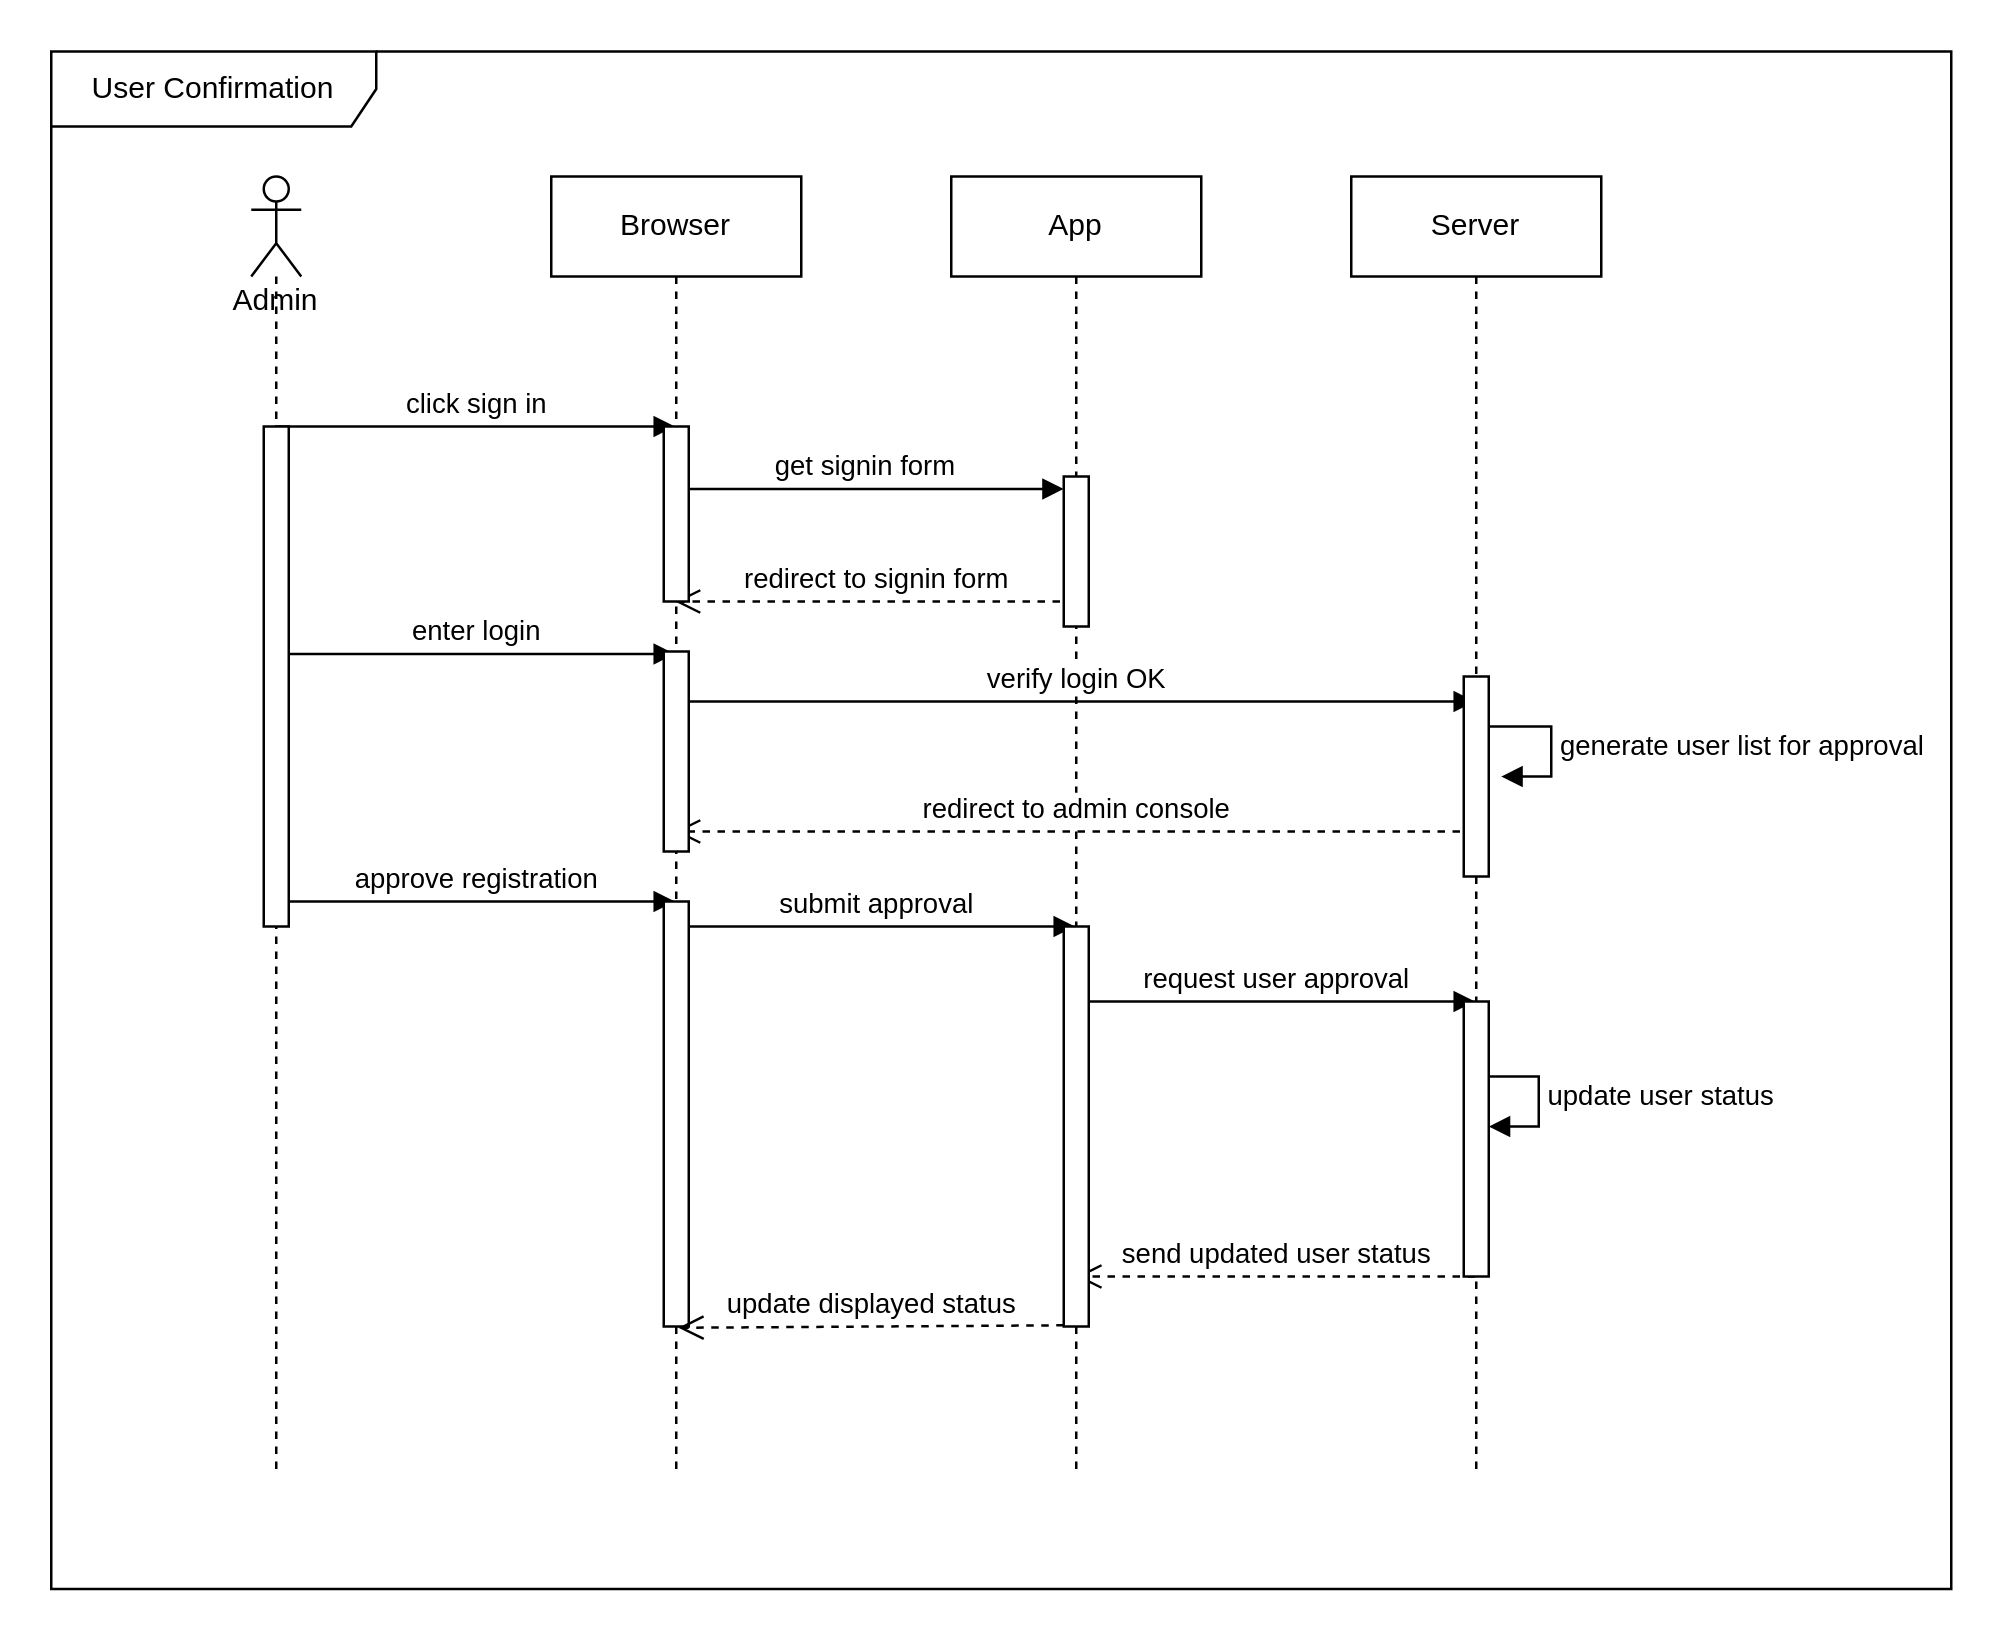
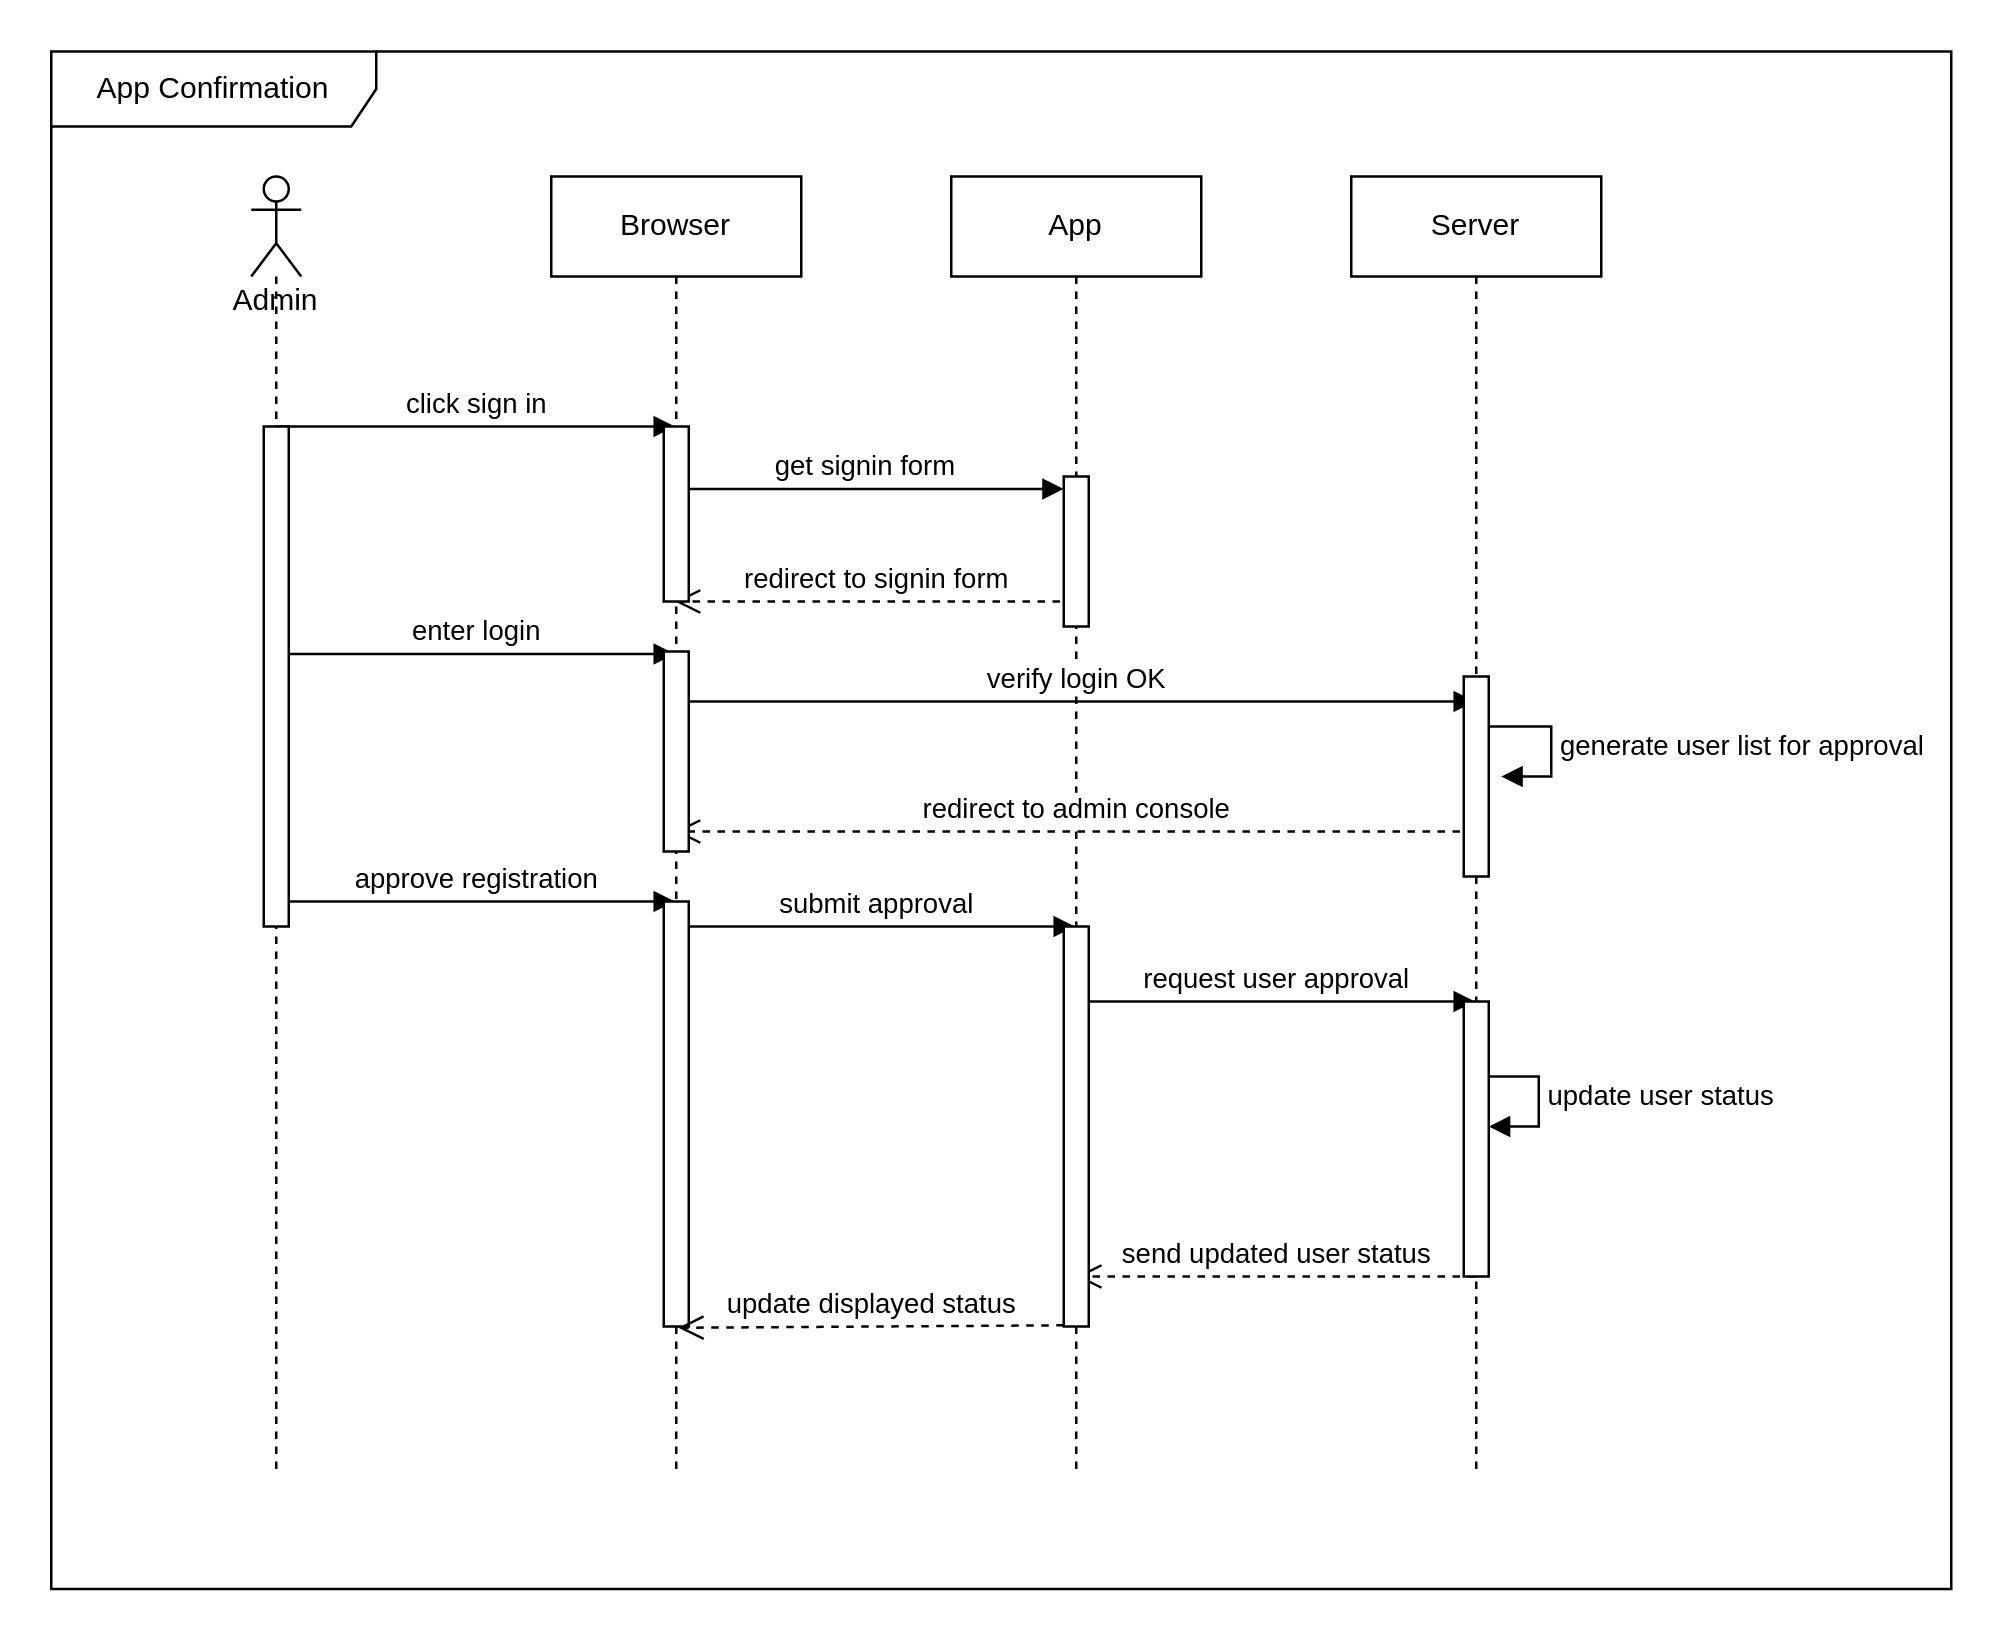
node "User Confirmation": label "User Confirmation" -> "App Confirmation"
